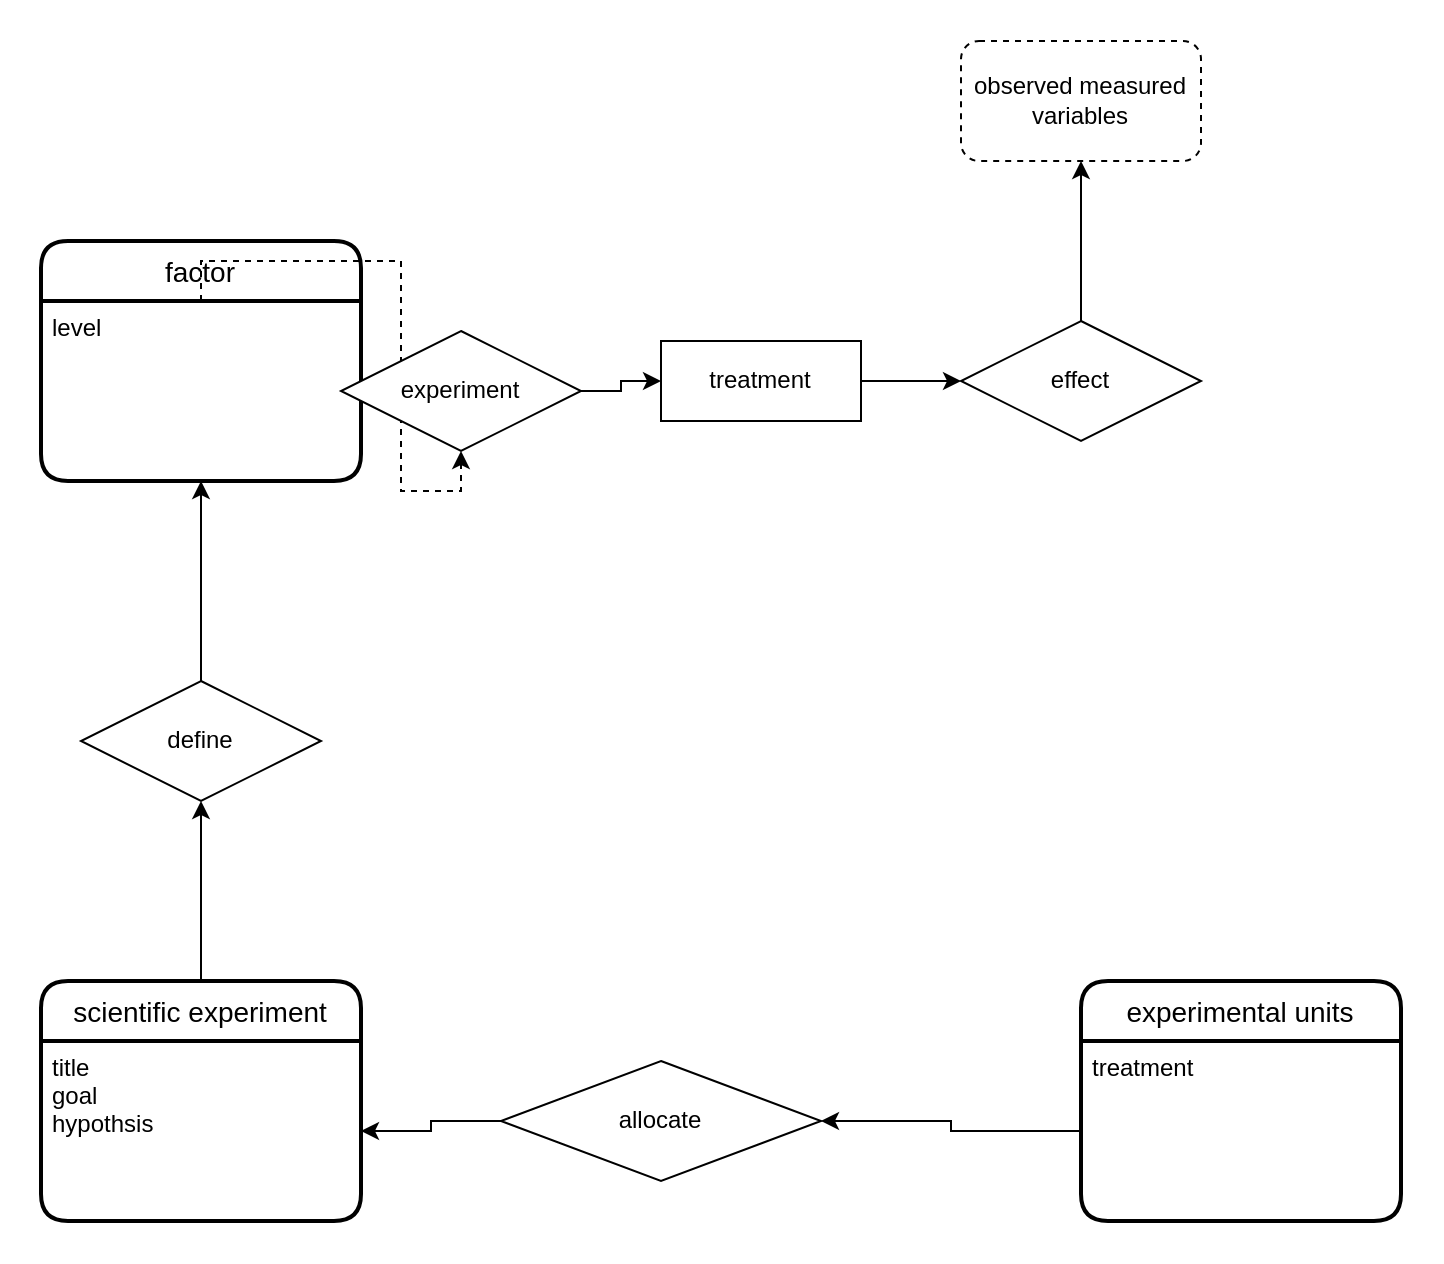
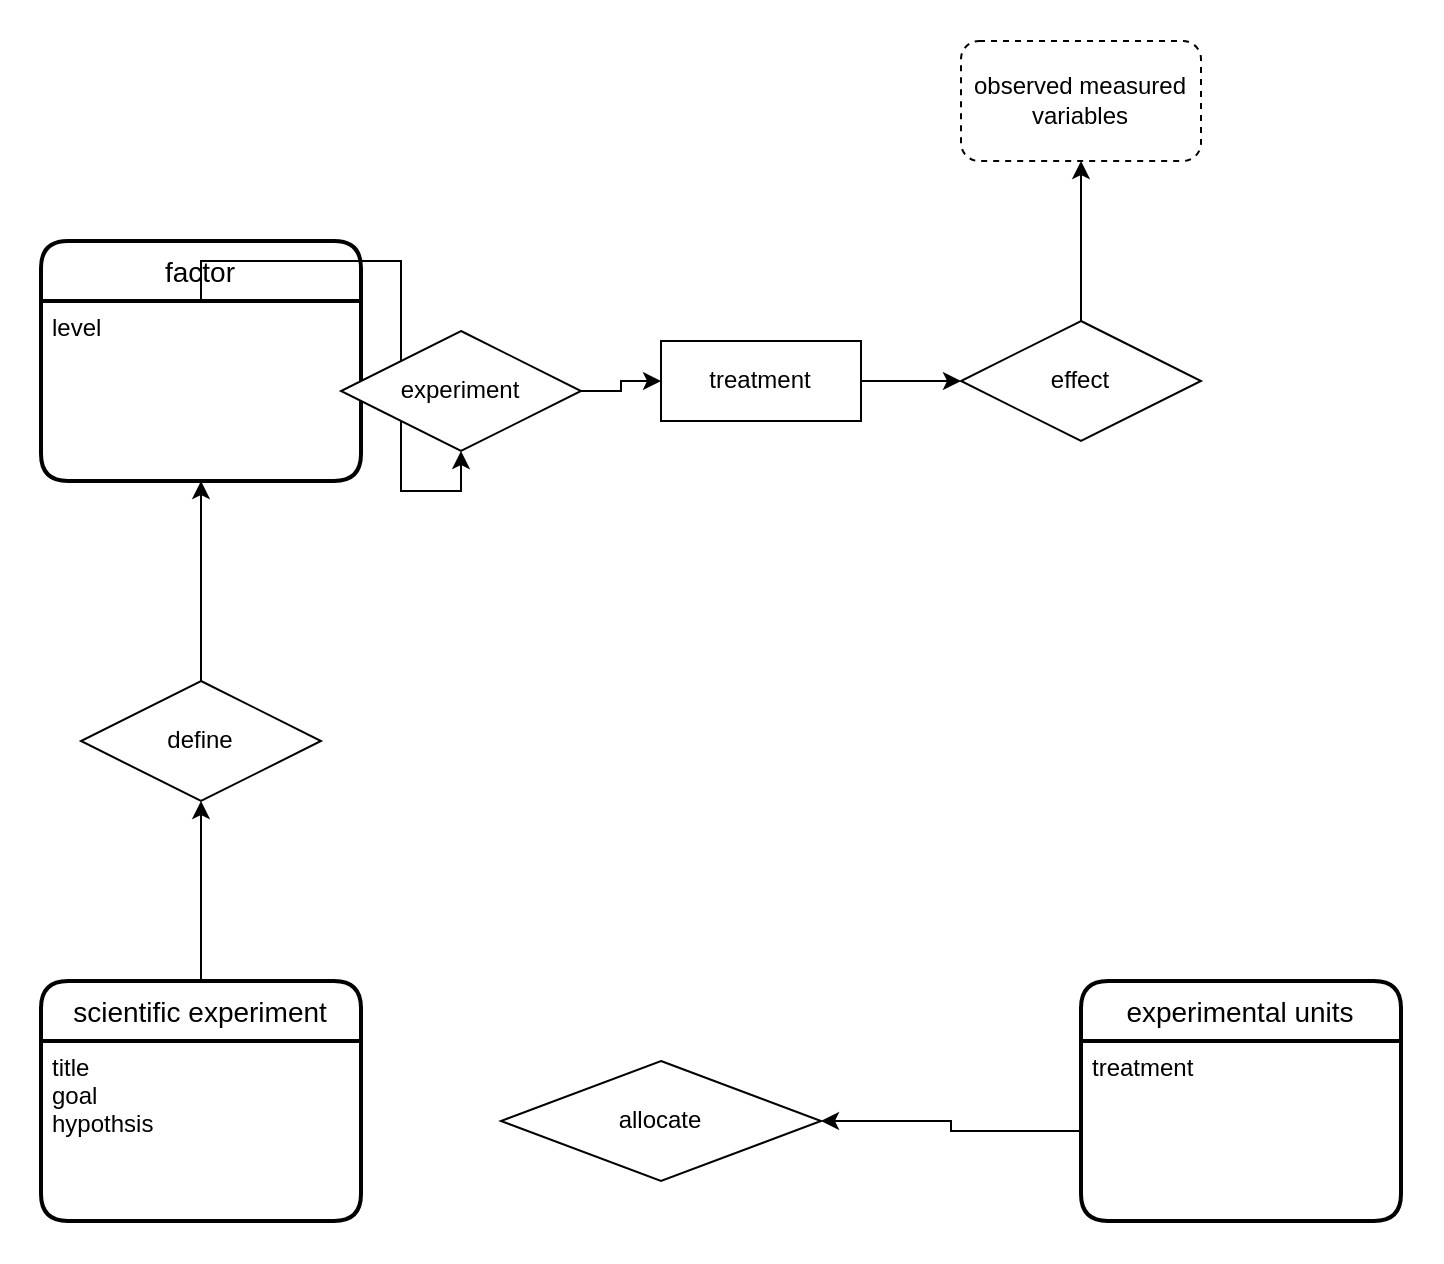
edge "level" -> "experiment": style dashed -> solid
edge "allocate" -> "title goal hypothsis": removed
